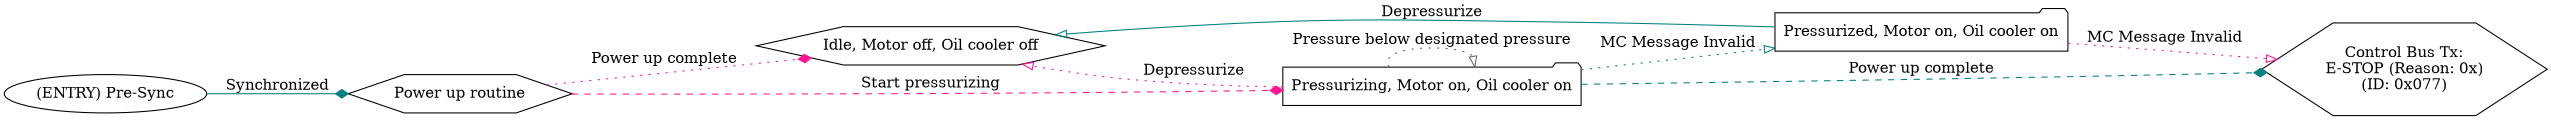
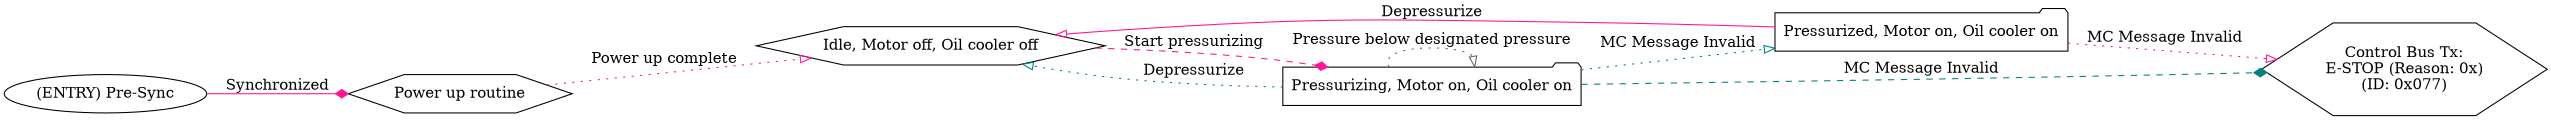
edge "Pressurized, Motor on, Oil cooler on" -> "Idle, Motor off, Oil cooler off": color teal -> deeppink
edge "Pressurizing, Motor on, Oil cooler on" -> "Control Bus Tx: E-STOP (Reason: 0x) (ID: 0x077)": label "Power up complete" -> "MC Message Invalid"
edge "Power up routine" -> "Idle, Motor off, Oil cooler off": arrowhead diamond -> onormal
edge "Pressurizing, Motor on, Oil cooler on" -> "Idle, Motor off, Oil cooler off": color deeppink -> teal
edge "(ENTRY) Pre-Sync" -> "Power up routine": color teal -> deeppink
edge "Power up routine" -> "Pressurizing, Motor on, Oil cooler on": now "Idle, Motor off, Oil cooler off" -> "Pressurizing, Motor on, Oil cooler on"
